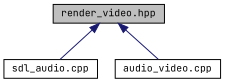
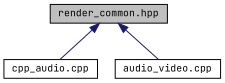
node "render_video.hpp": label "render_video.hpp" -> "render_common.hpp"
node "sdl_audio.cpp": label "sdl_audio.cpp" -> "cpp_audio.cpp"
